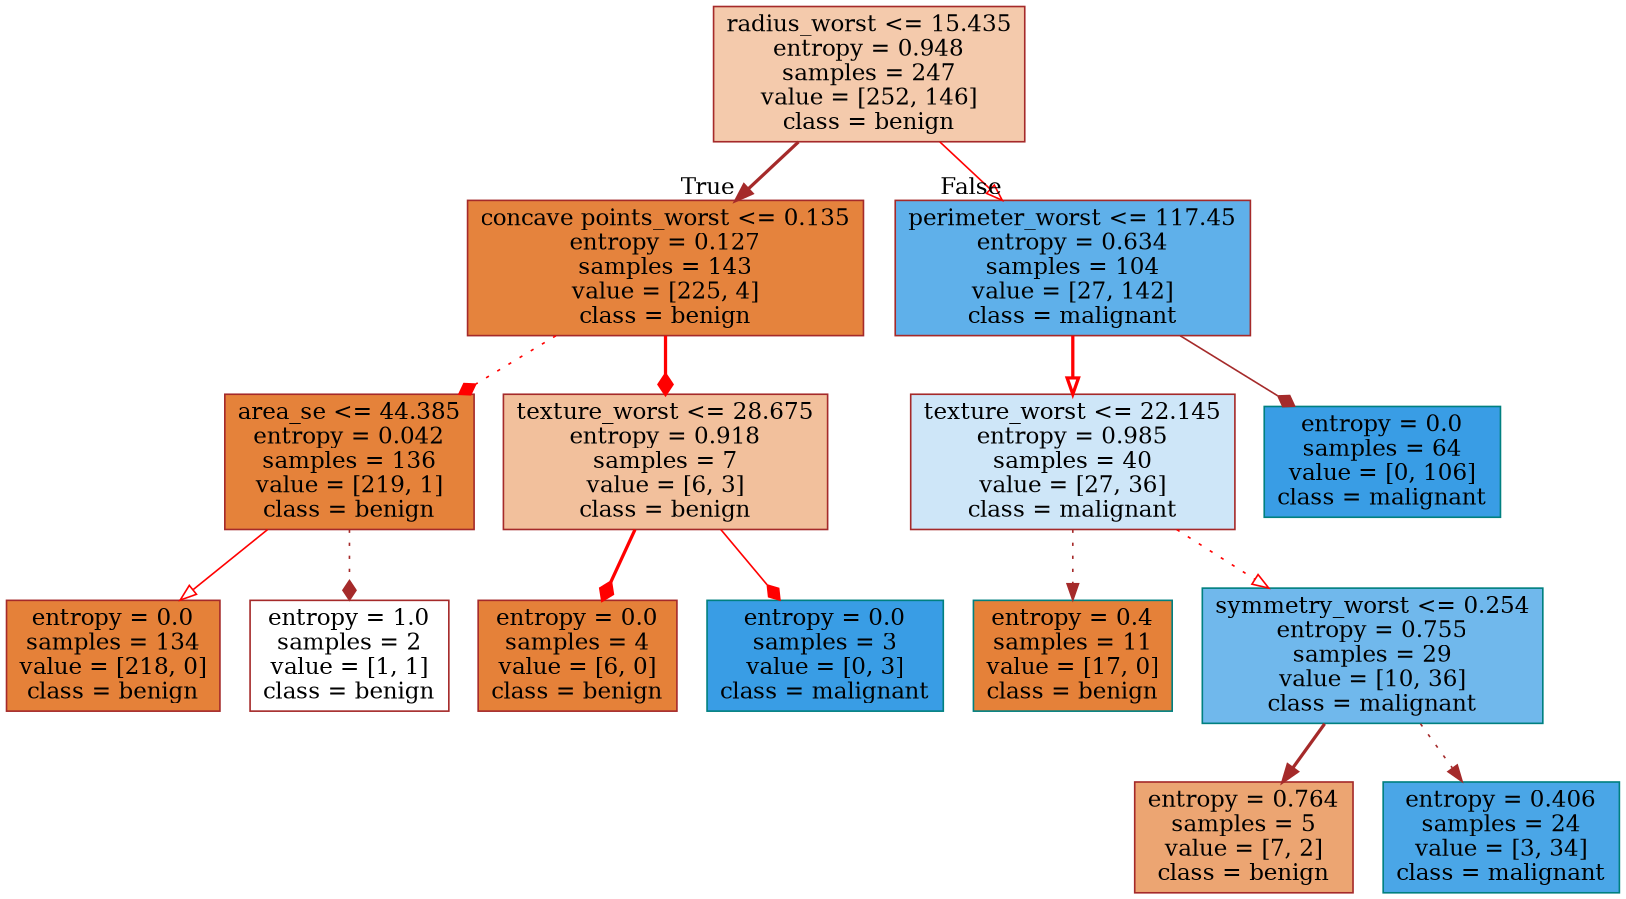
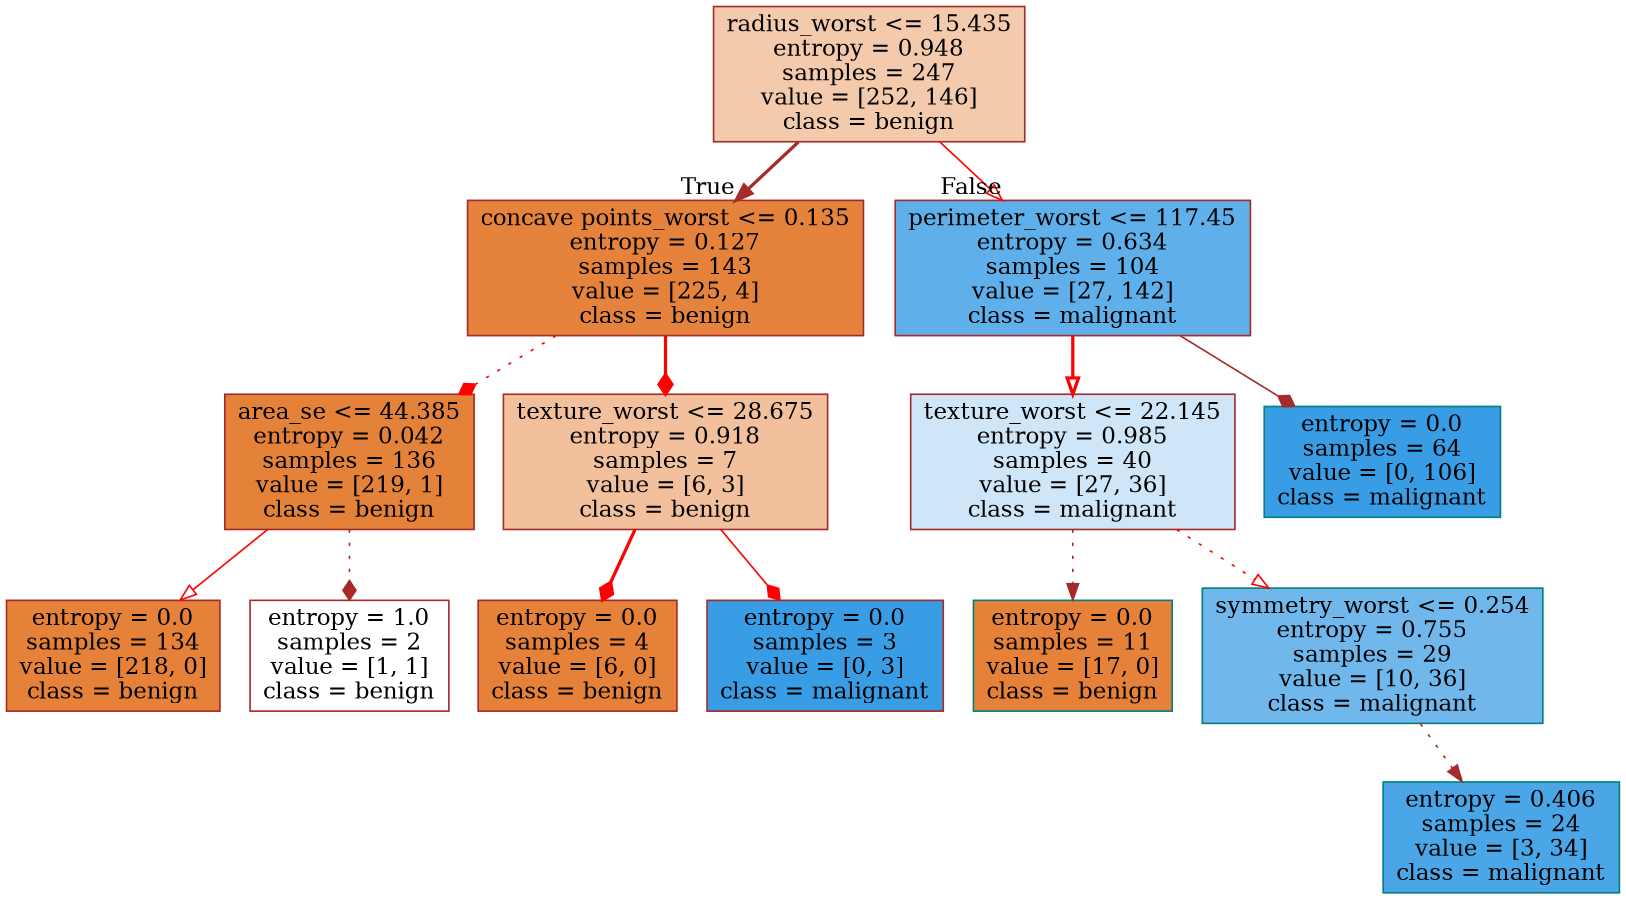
node "entropy = 0.0 samples = 3 value = [0, 3] class = malignant": color teal -> brown
node "entropy = 0.4 samples = 11 value = [17, 0] class = benign": label "entropy = 0.4 samples = 11 value = [17, 0] class = benign" -> "entropy = 0.0 samples = 11 value = [17, 0] class = benign"
node "entropy = 0.764 samples = 5 value = [7, 2] class = benign": removed
